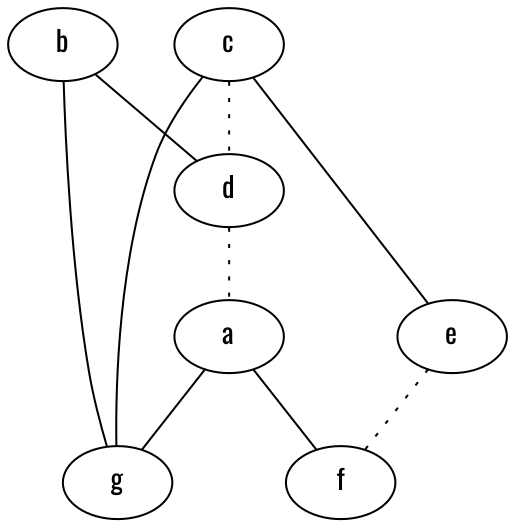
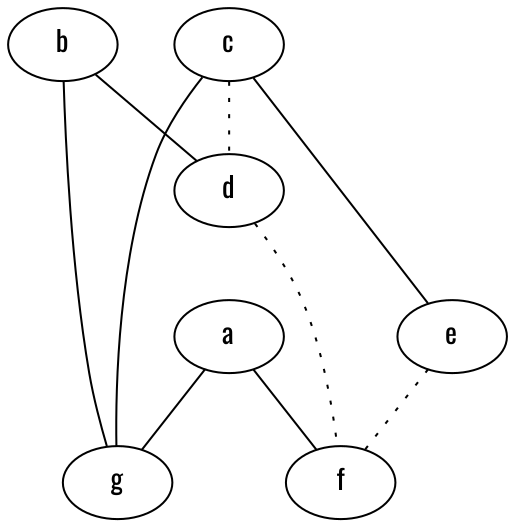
edge "d" -- "a": now "d" -- "f"
